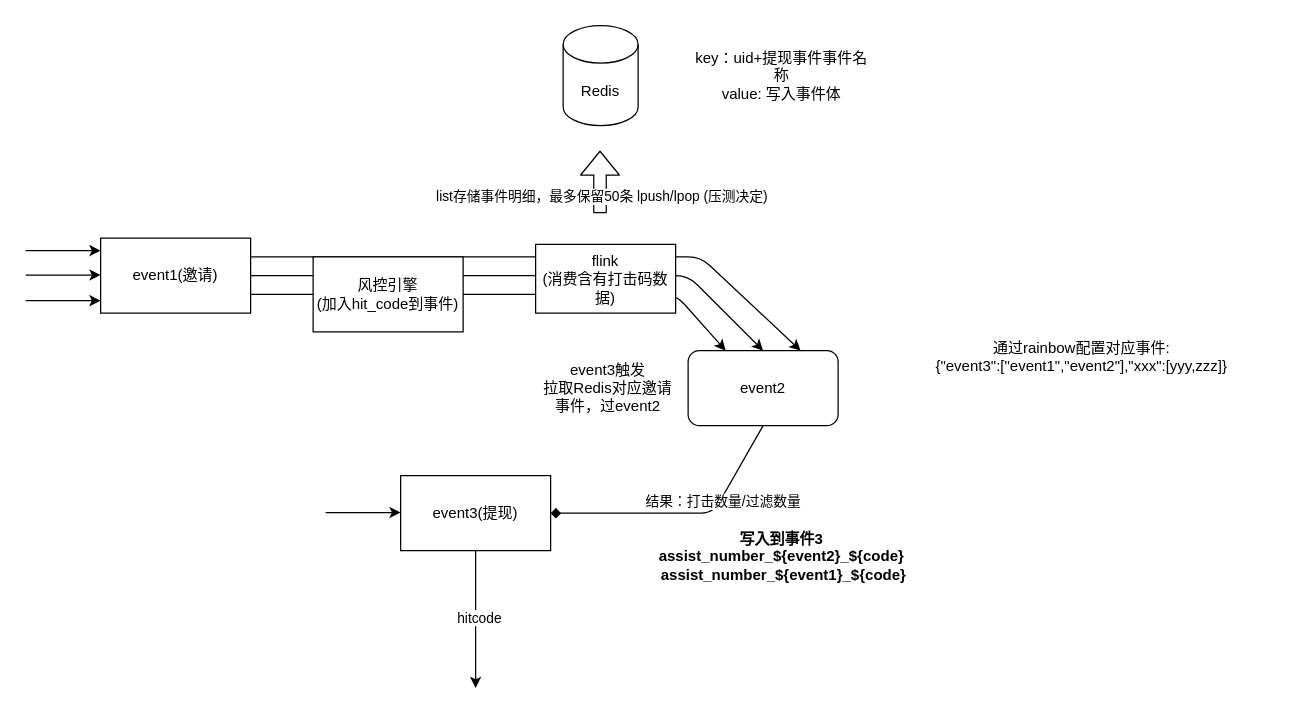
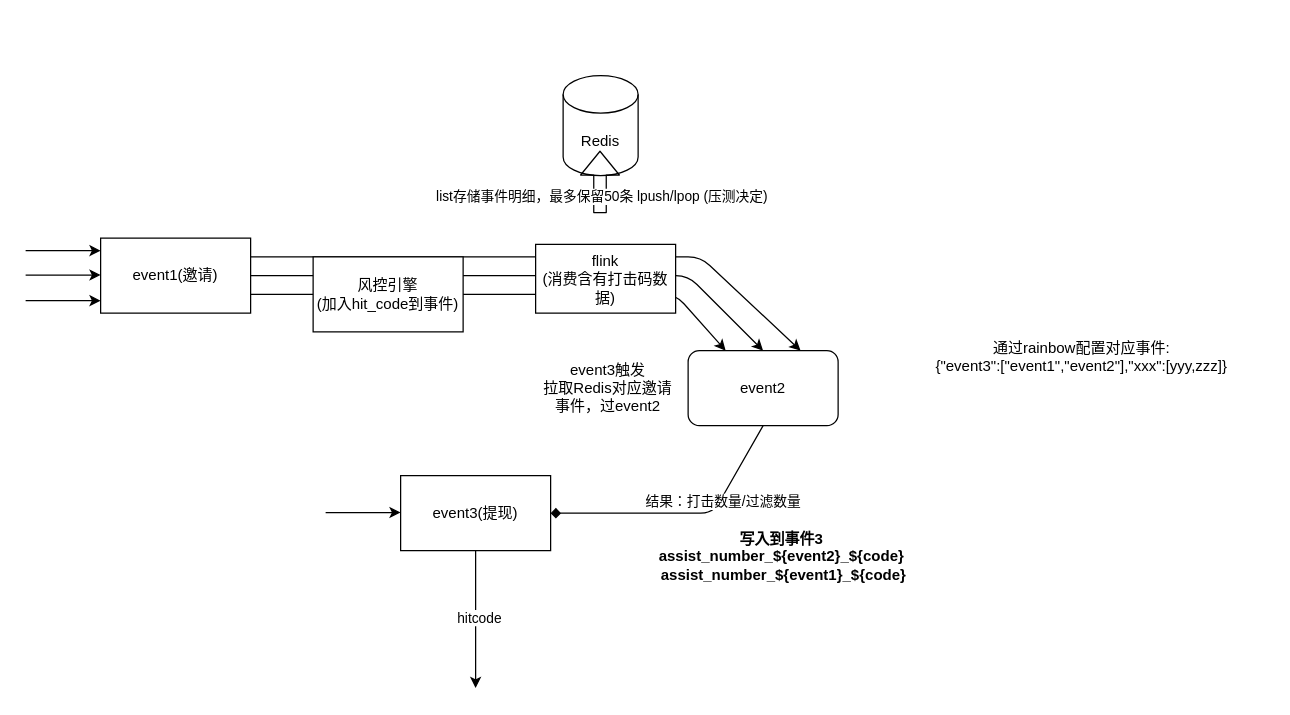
node "Redis": moved (601, 76) -> (601, 126)
node "key：uid+提现事件事件名称 value: 写入事件体": removed
